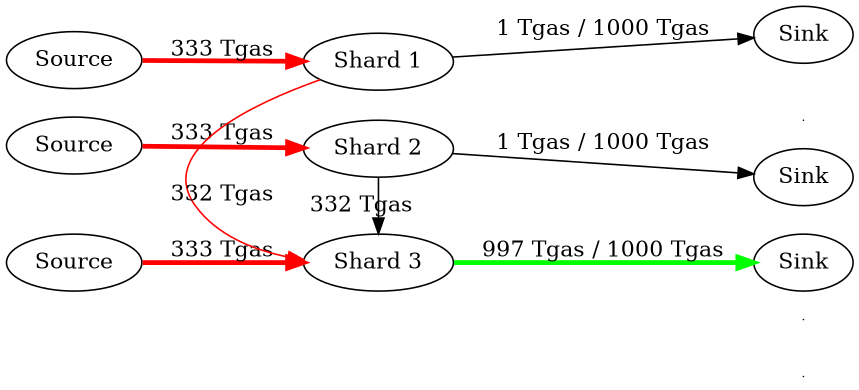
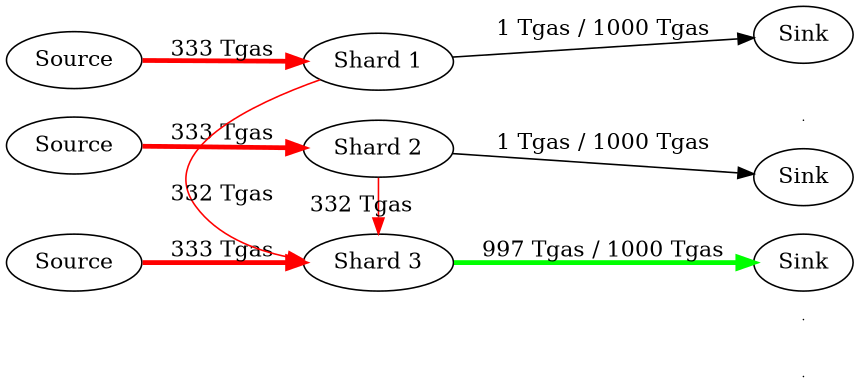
edge "Shard 2" -> "Shard 3": color black -> red
